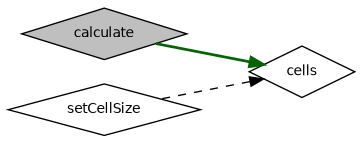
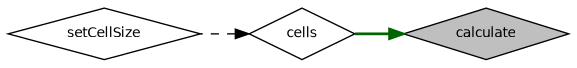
edge "calculate" -> "cells": reversed
